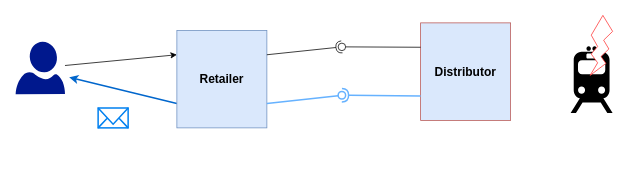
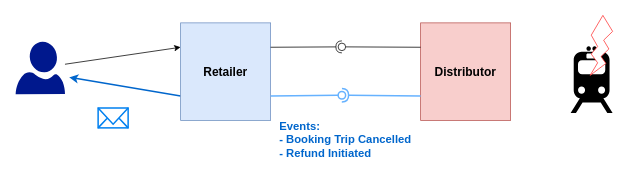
node "Distributor": fillcolor #dae8fc -> #f8cecc
node "Retailer": moved (222, 79) -> (225, 72)
node "Events:- Booking Trip Cancelled - Refund Initiated": added
